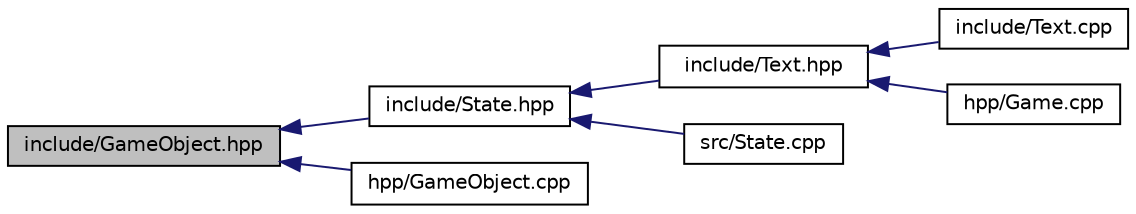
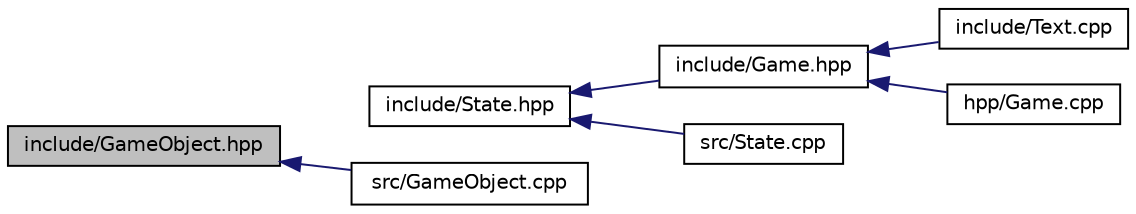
node "include/Text.hpp": label "include/Text.hpp" -> "include/Game.hpp"
edge "include/State.hpp" -> "include/GameObject.hpp": removed
node "hpp/GameObject.cpp": label "hpp/GameObject.cpp" -> "src/GameObject.cpp"
